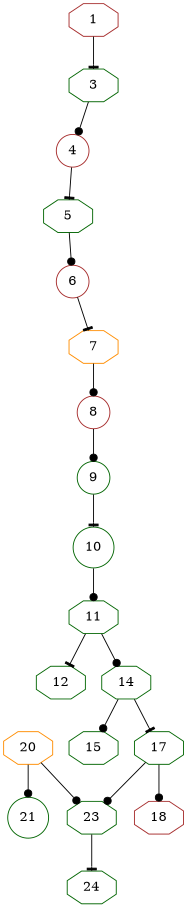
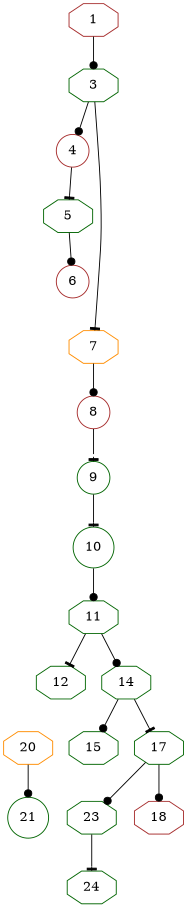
edge "1" -> "3": arrowhead tee -> dot
edge "6" -> "7": now "3" -> "7"
edge "8" -> "9": arrowhead dot -> tee
edge "20" -> "23": removed
